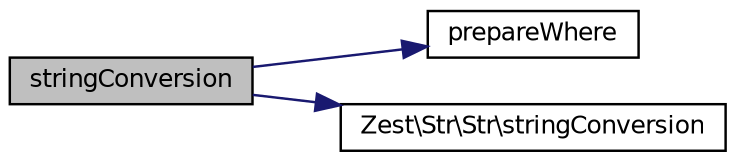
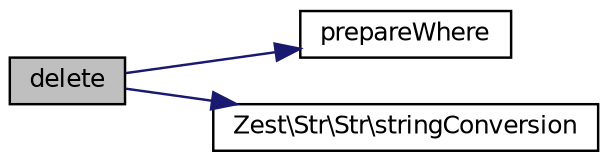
node "stringConversion": label "stringConversion" -> "delete"
